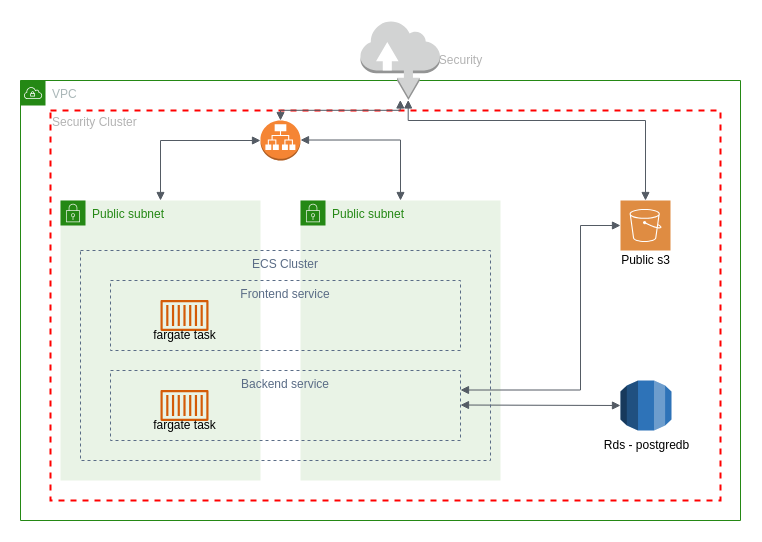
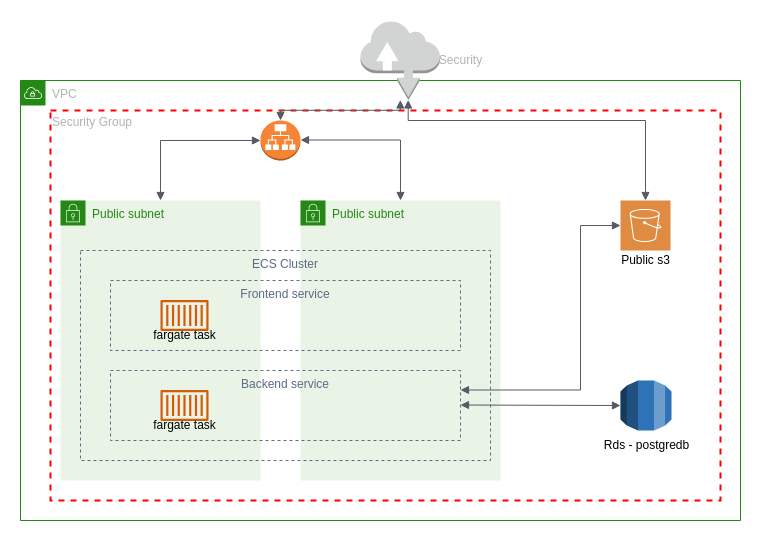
node "Security Cluster": label "Security Cluster" -> "Security Group"
